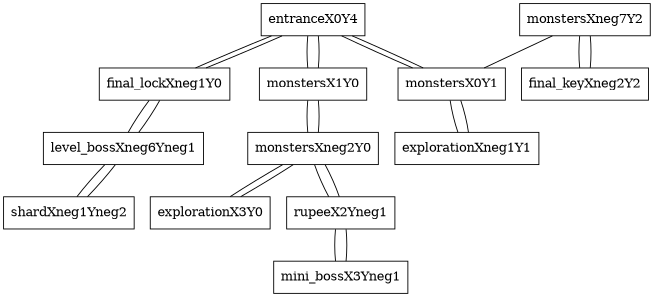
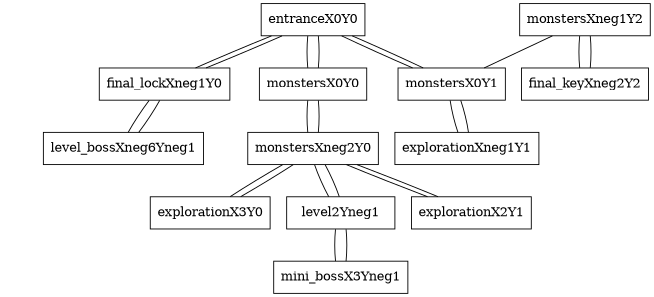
node "entranceX0Y4": label "entranceX0Y4" -> "entranceX0Y0"
node "monstersXneg7Y2": label "monstersXneg7Y2" -> "monstersXneg1Y2"
node "monstersX1Y0": label "monstersX1Y0" -> "monstersX0Y0"
node "shardXneg1Yneg2": removed
node "rupeeX2Yneg1": label "rupeeX2Yneg1" -> "level2Yneg1"
node "explorationX2Y1": added
